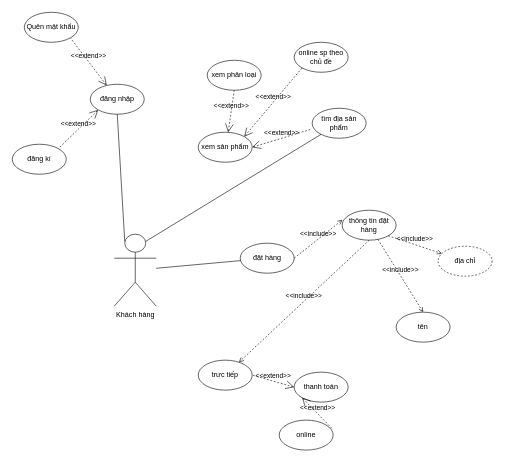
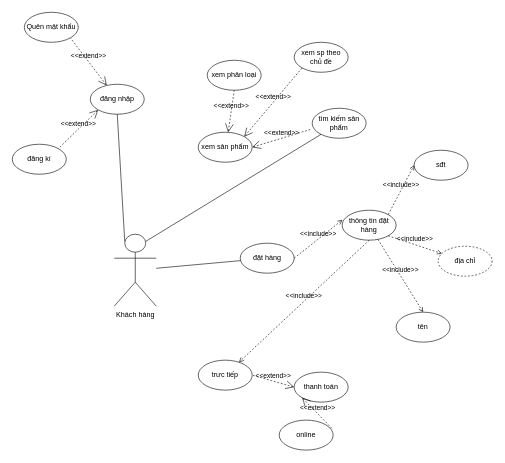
node "online sp theo chủ đề": label "online sp theo chủ đề" -> "xem sp theo chủ đề"
node "tìm địa sản phẩm": label "tìm địa sản phẩm" -> "tìm kiếm sản phẩm"
node "sđt": added
edge "thông tin đặt hàng" -> "sđt": added, label "<<include>>"
